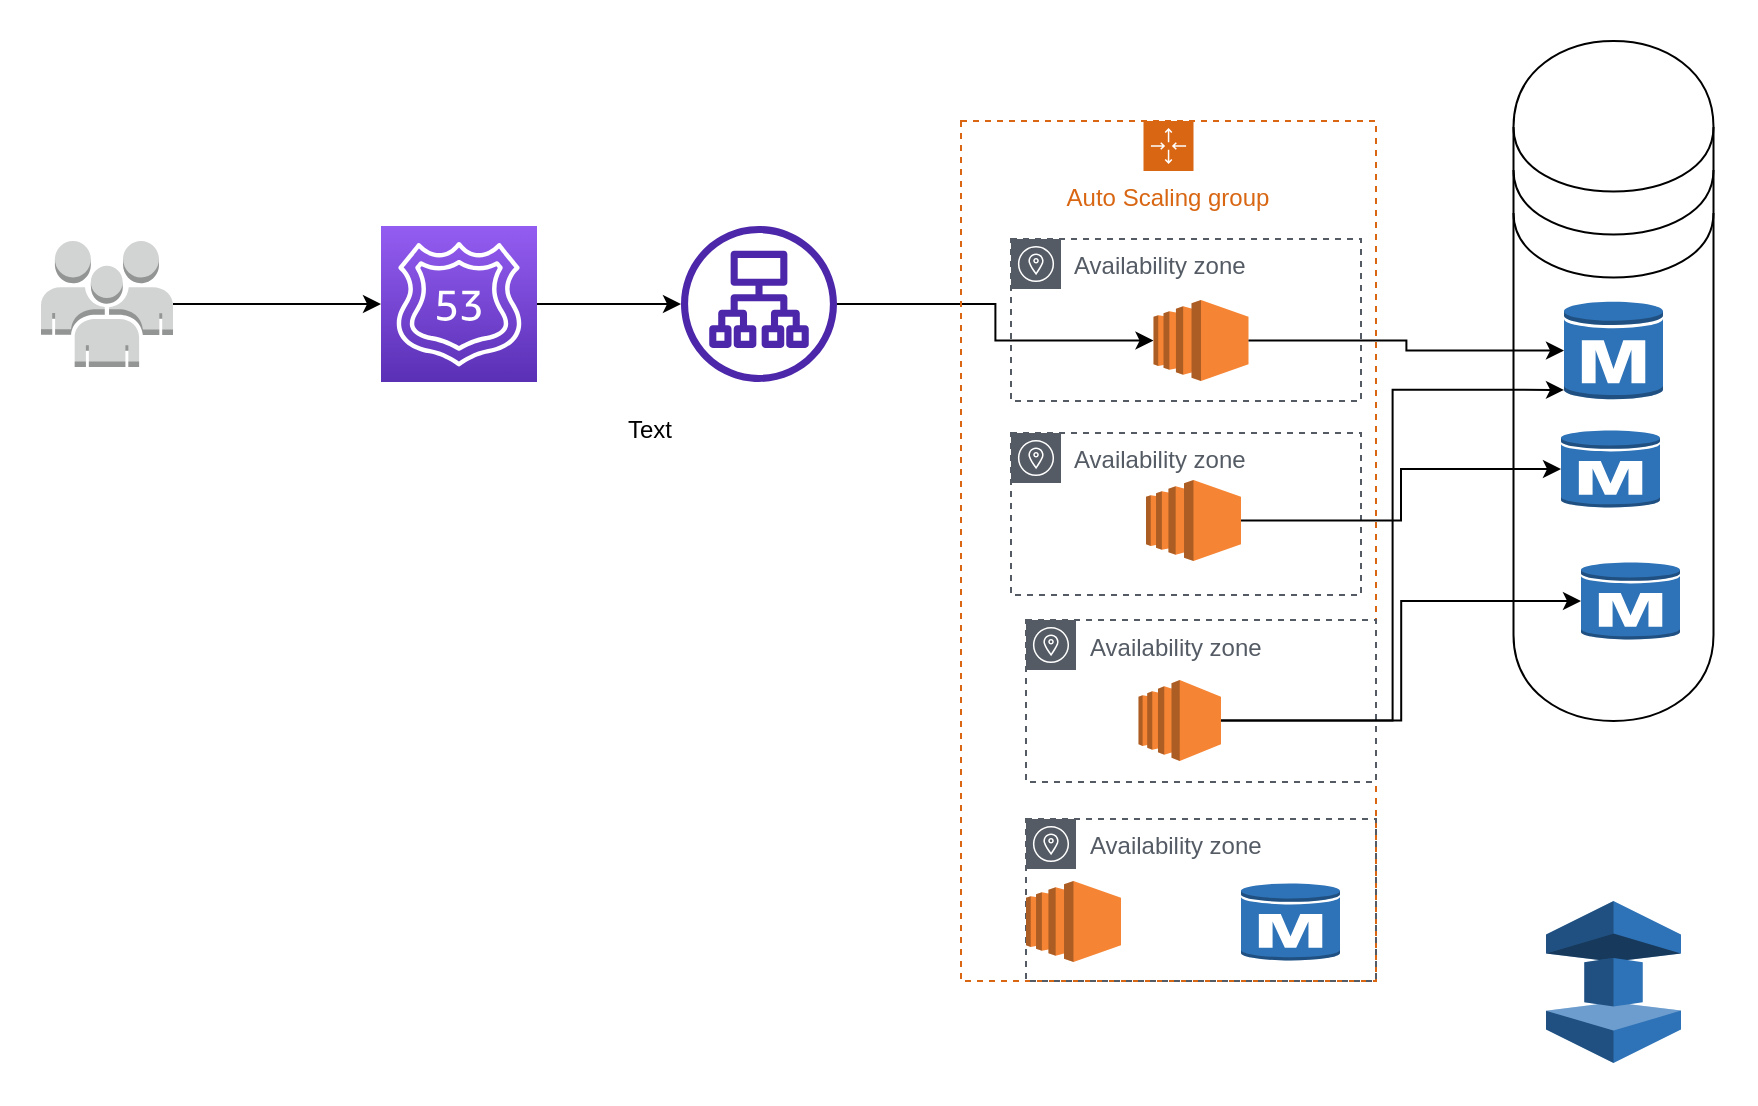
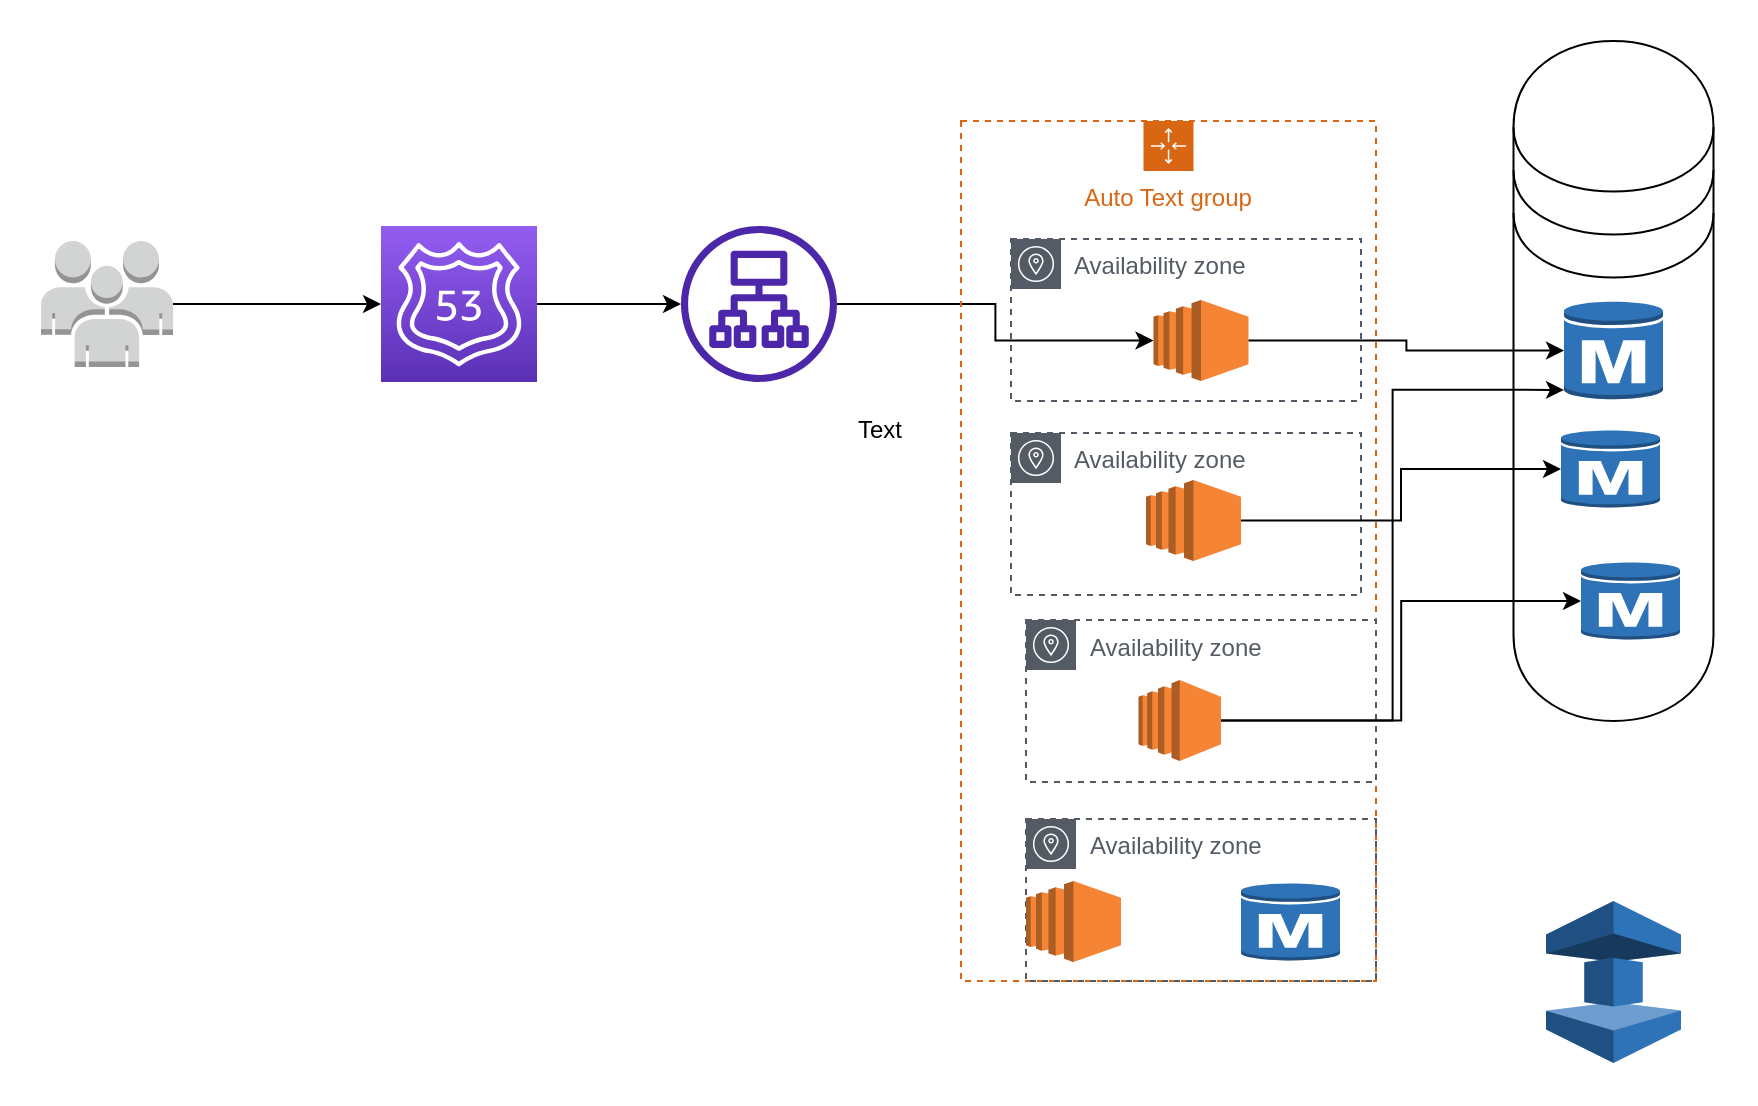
node "Auto Scaling group": label "Auto Scaling group" -> "Auto Text group"
node "Text": moved (651, 431) -> (881, 431)
